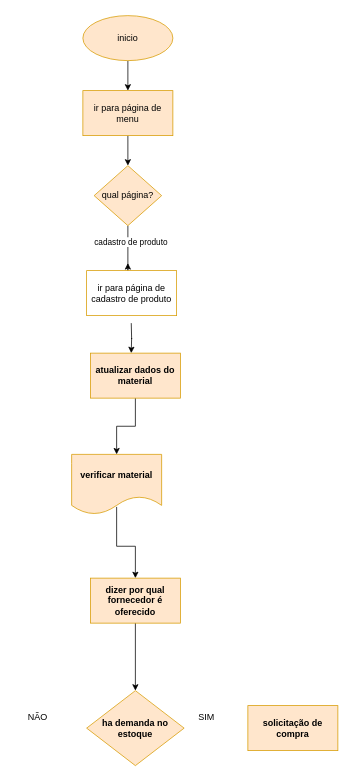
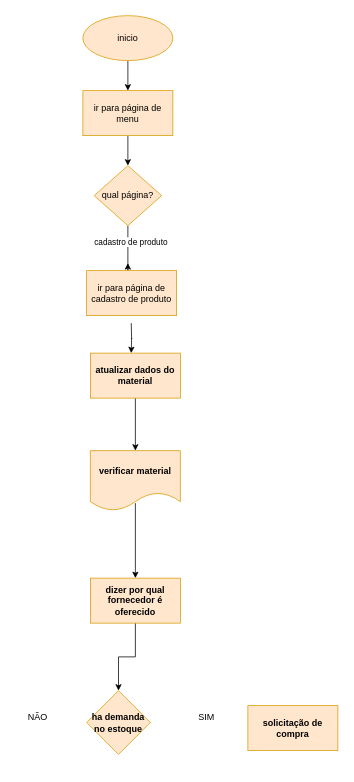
node "ir para página de cadastro de produto": fillcolor #ffffff -> #ffe6cc
node "verificar material": moved (117, 484) -> (135, 480)
node "ha demanda no estoque": size 98x75 -> 64x64
